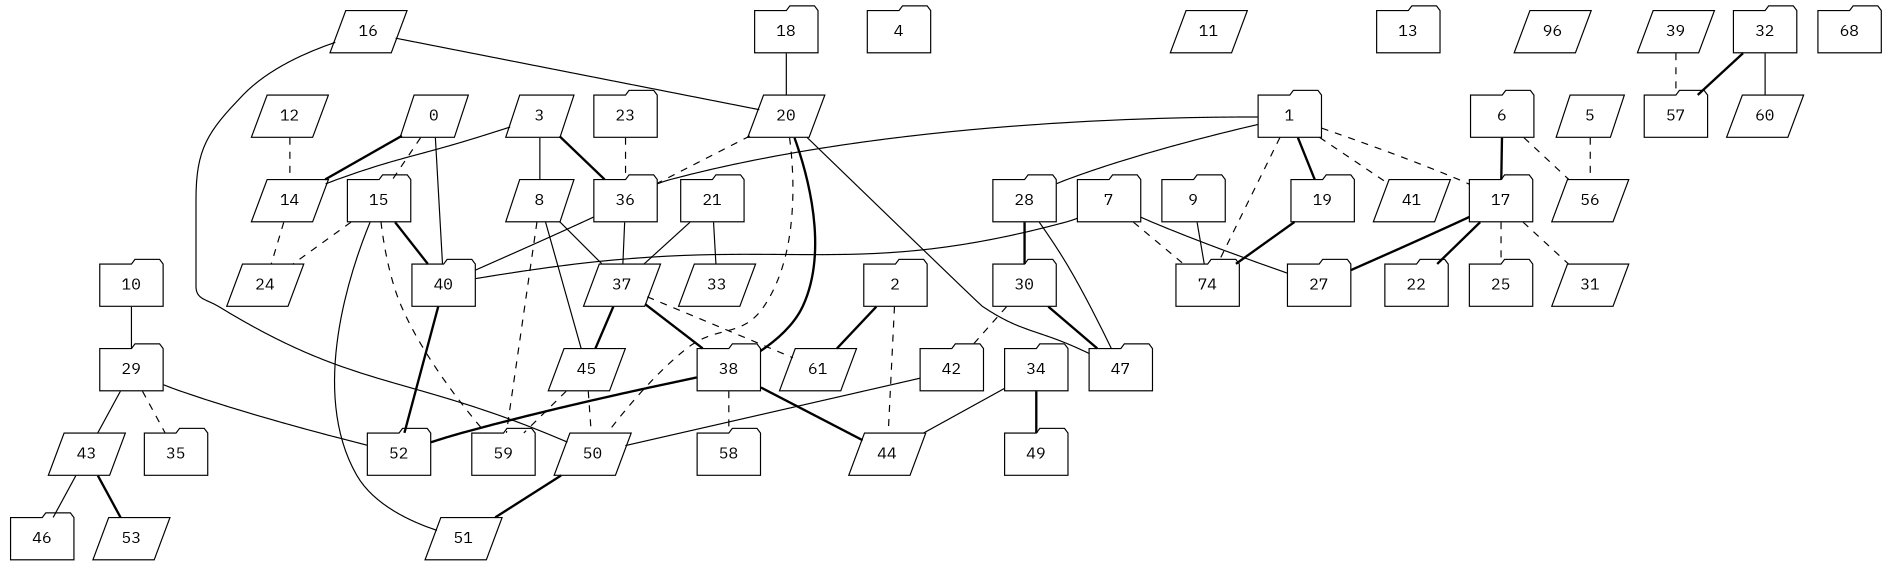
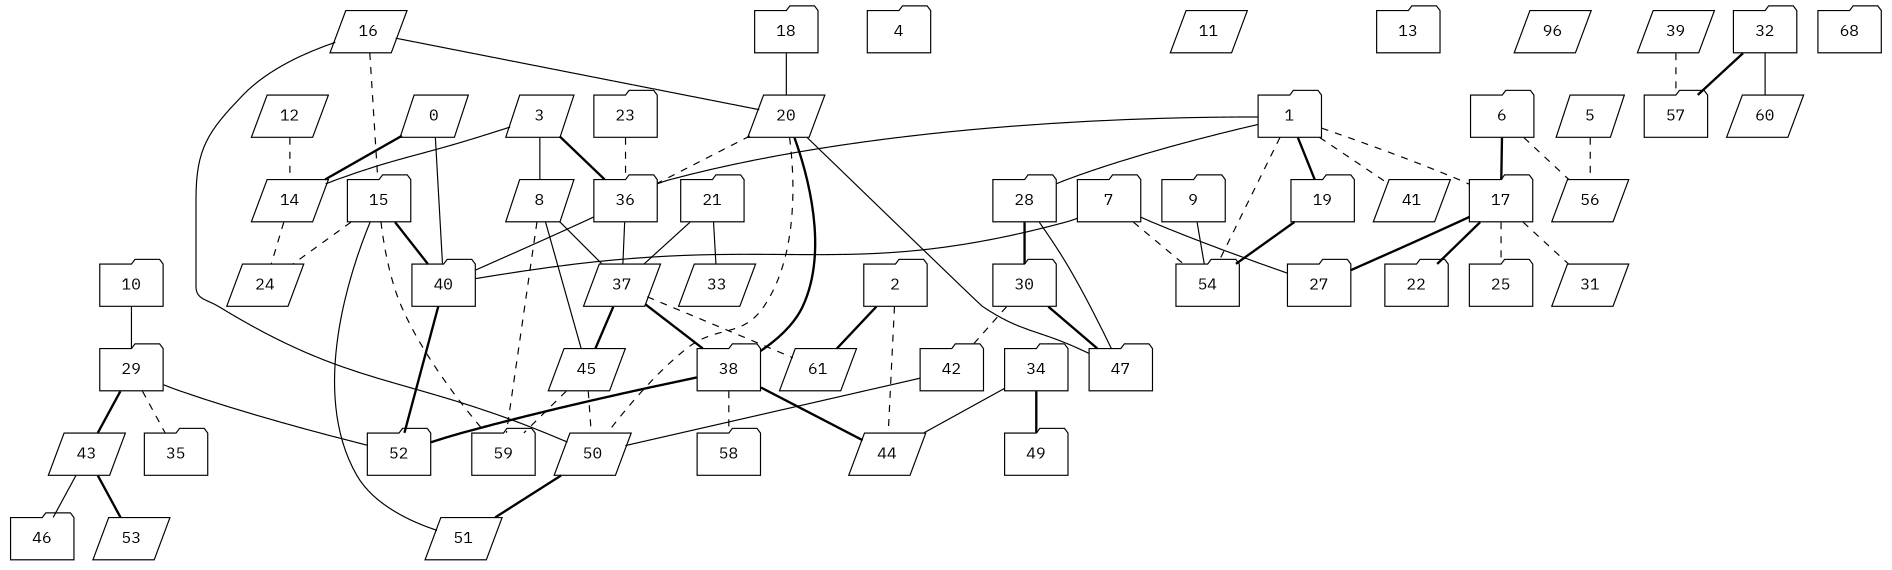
edge "0" -- "15": now "16" -- "15"
node "74": label "74" -> "54"
edge "29" -- "43": style solid -> bold
